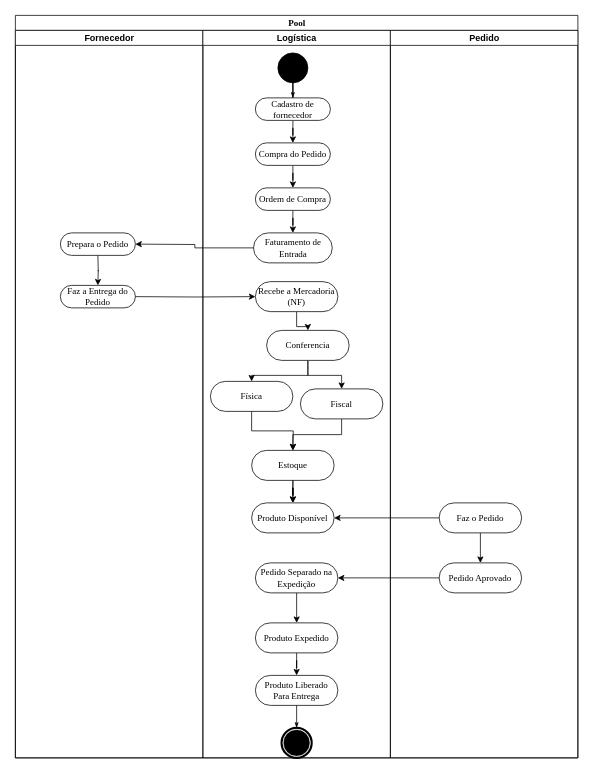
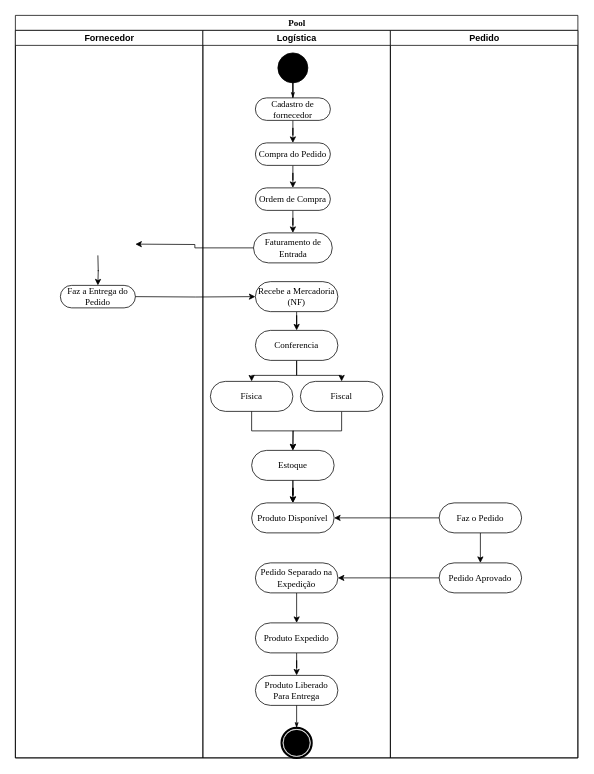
node "Prepara o Pedido": removed
node "Conferencia": moved (308, 345) -> (297, 345)
node "Fiscal": moved (342, 404) -> (342, 396)
